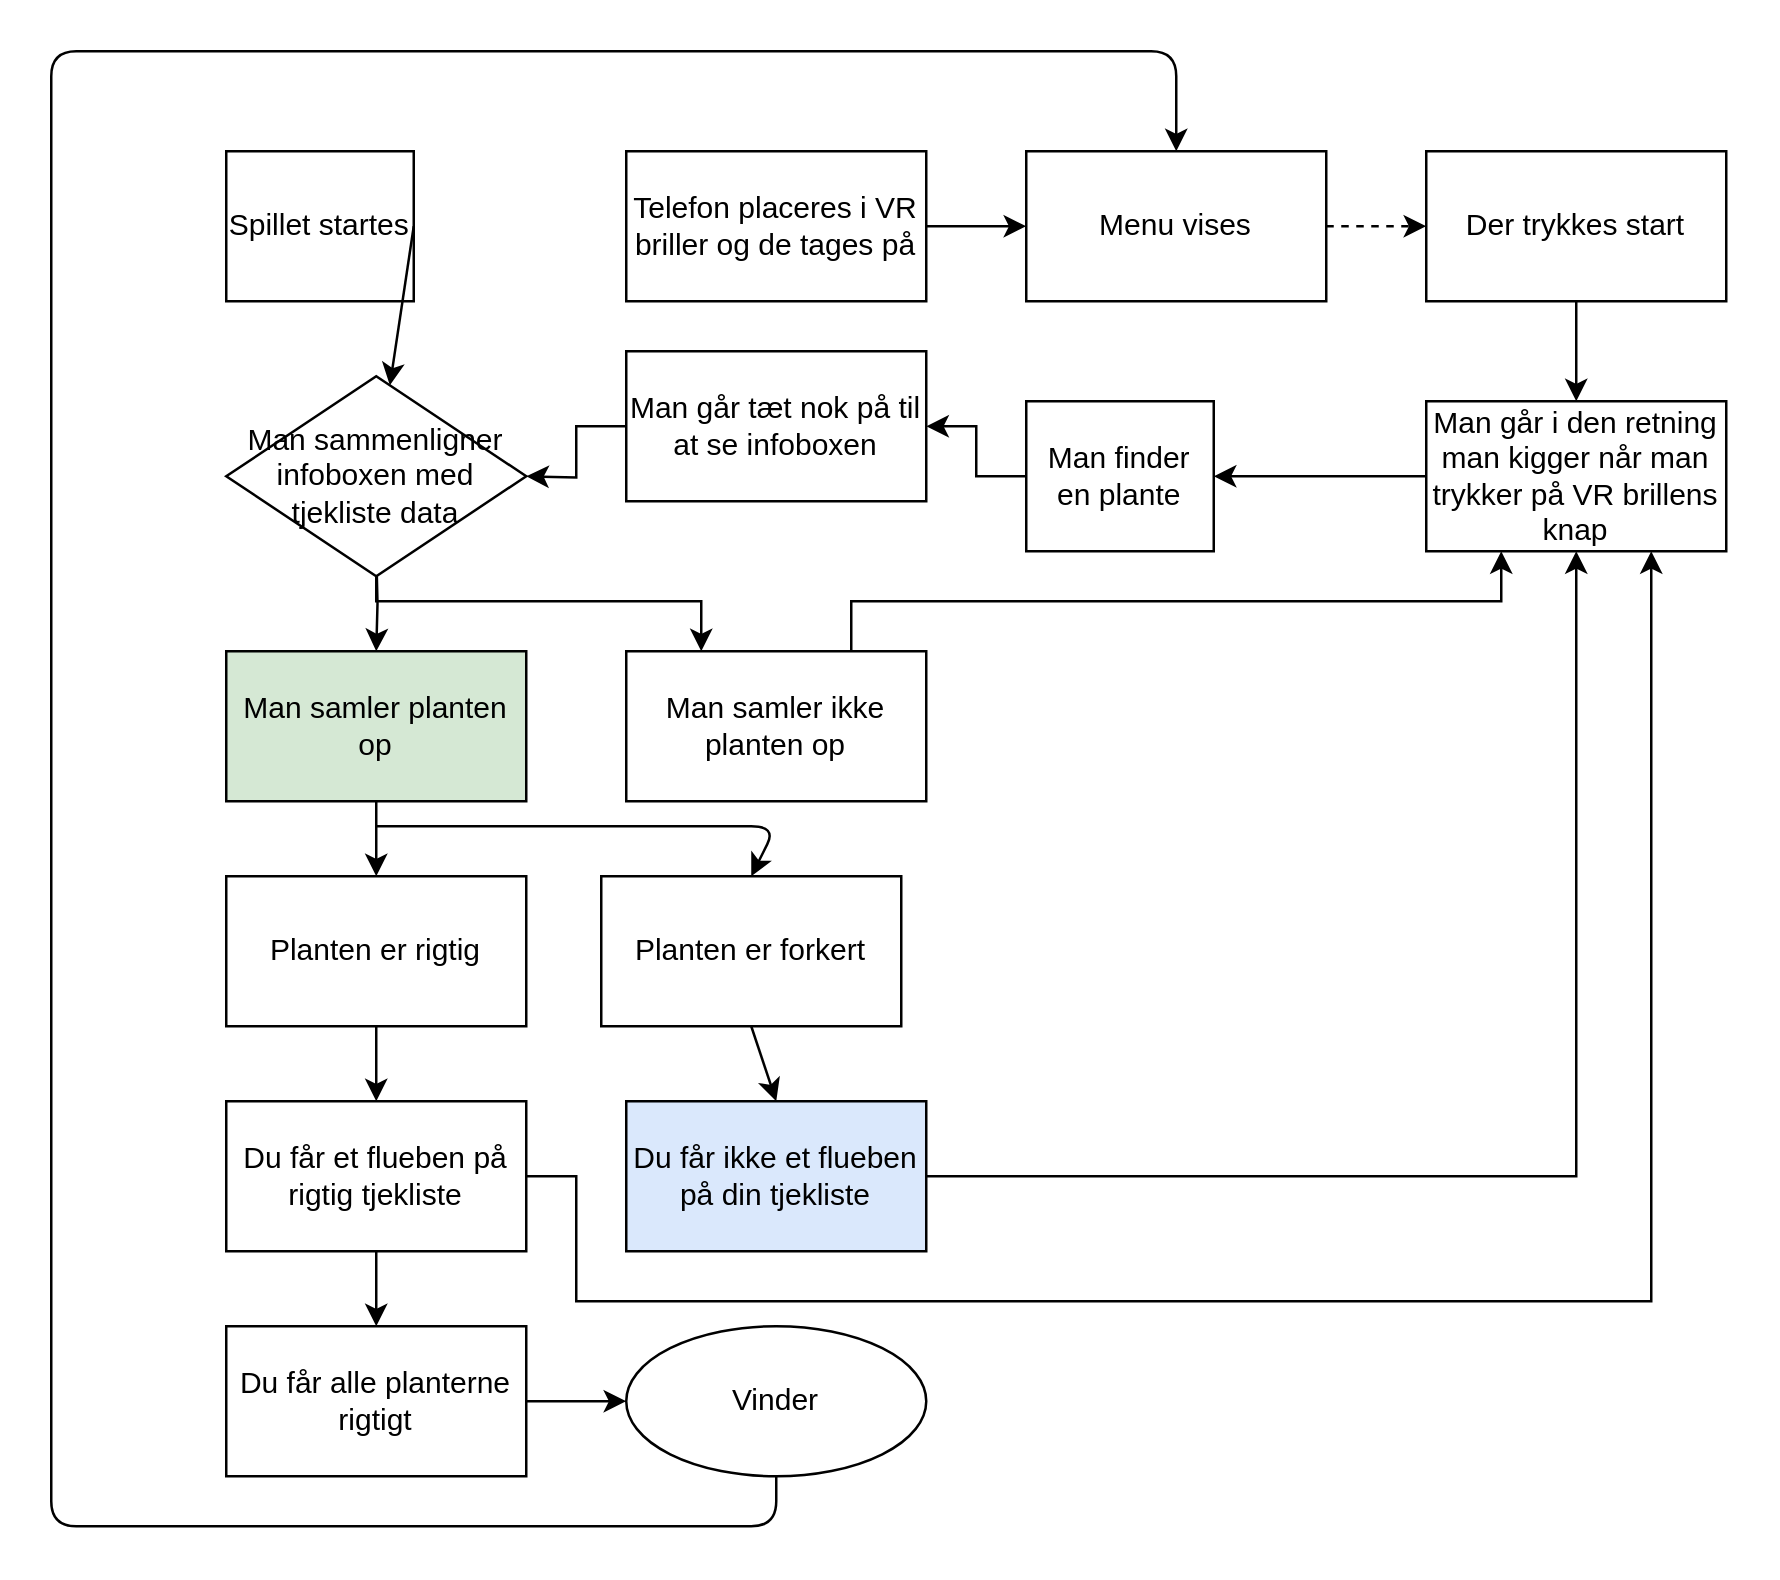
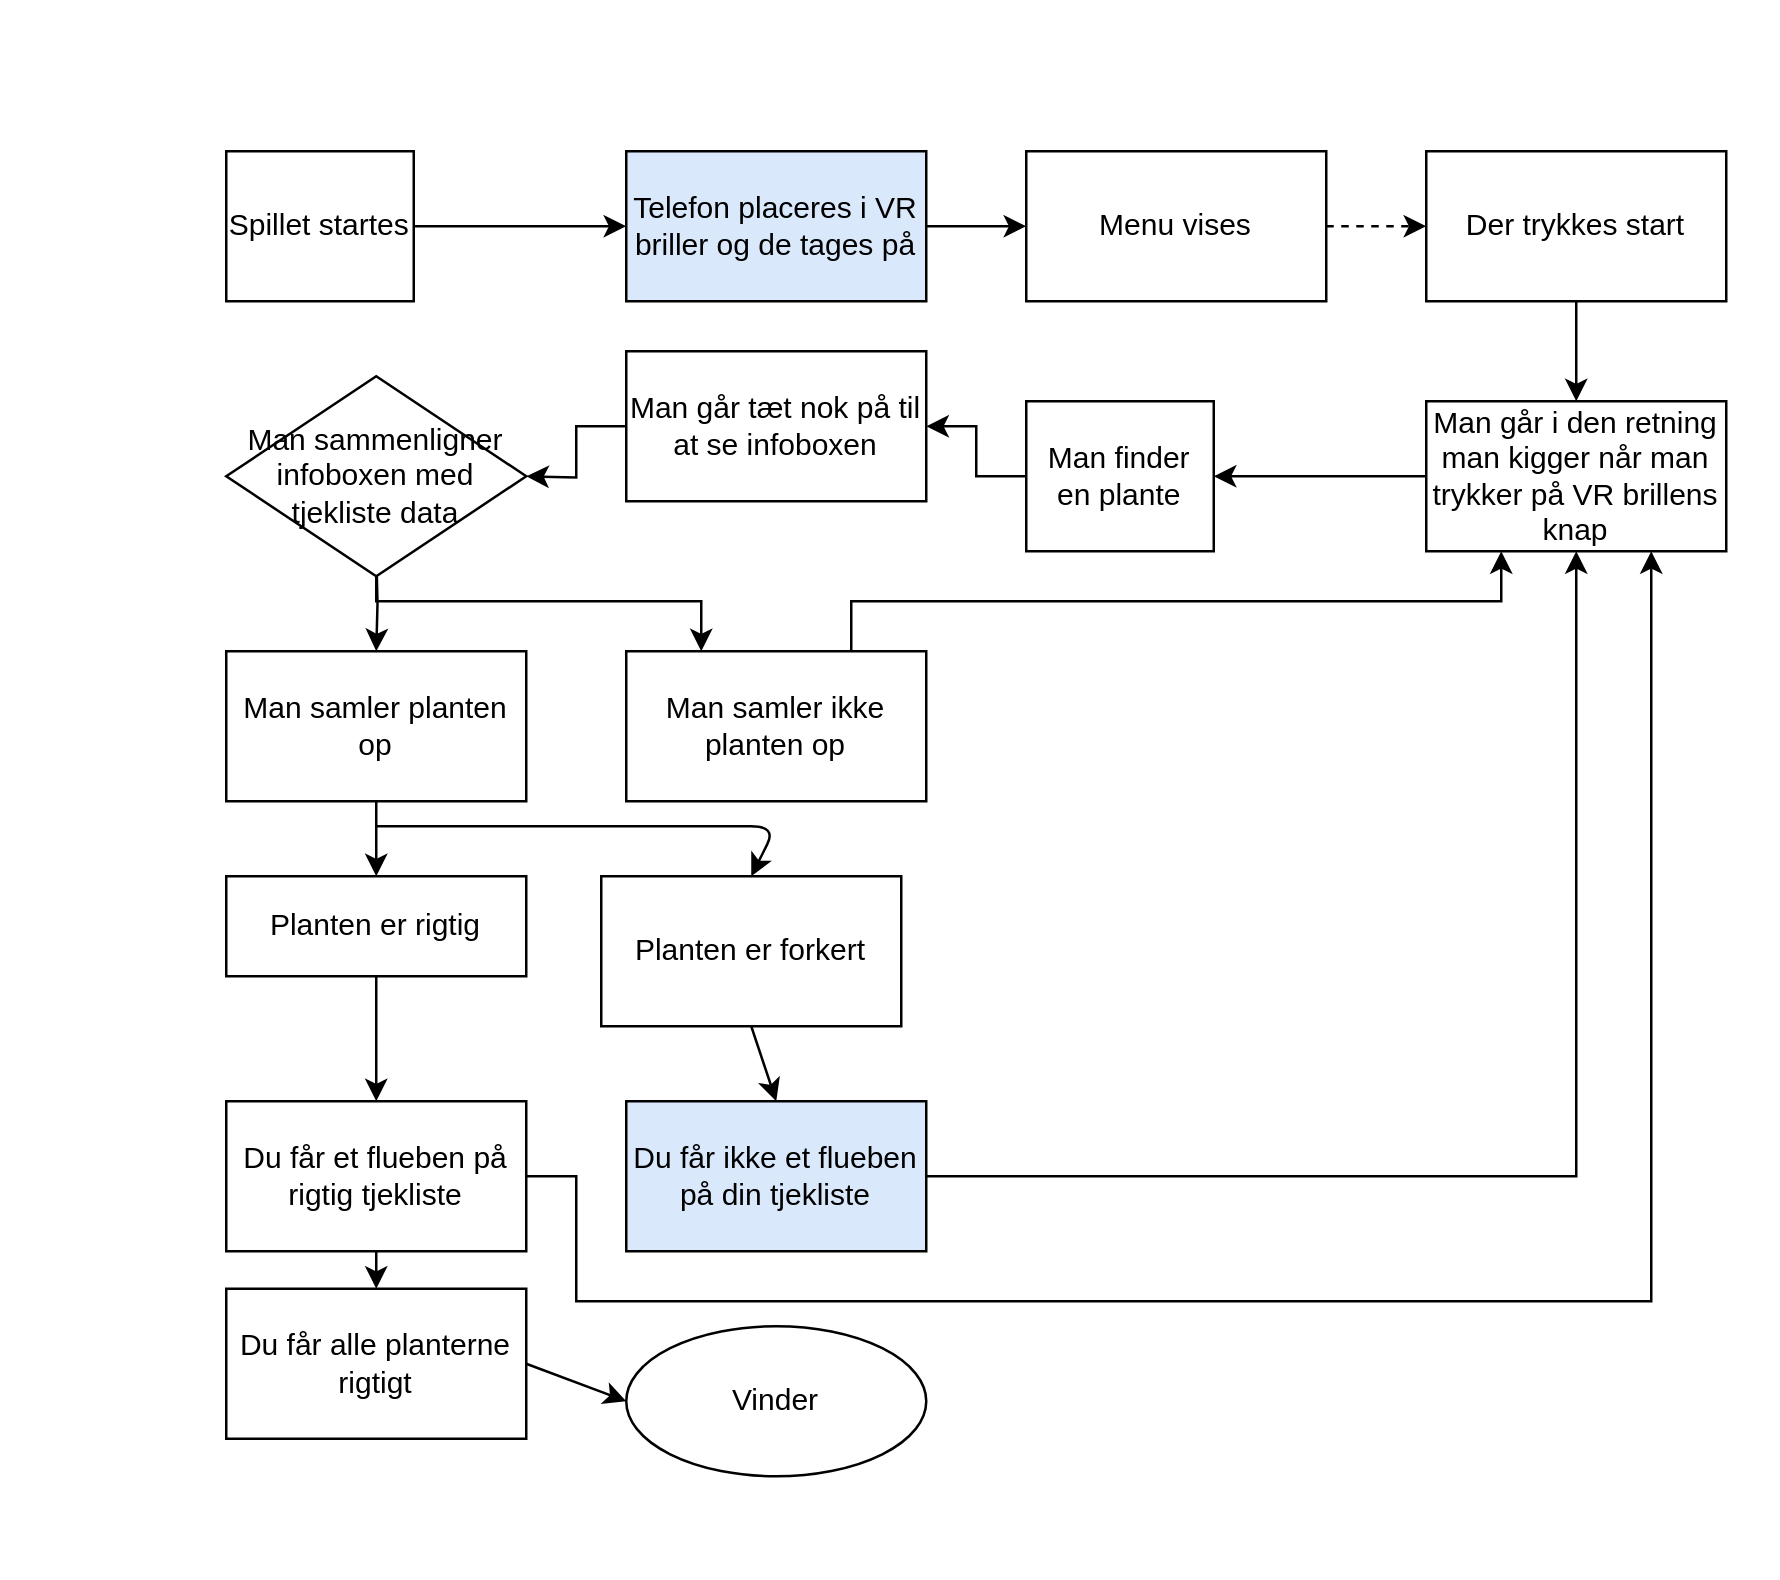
node "Telefon placeres i VR briller og de tages på": fillcolor #ffffff -> #dae8fc
edge "Spillet startes" -> "Man sammenligner infoboxen med tjekliste data": now "Spillet startes" -> "Telefon placeres i VR briller og de tages på"
edge "Vinder" -> "Menu vises": removed
node "Man samler planten op": fillcolor #d5e8d4 -> #ffffff
node "Planten er rigtig": size 300x150 -> 300x100
node "Du får alle planterne rigtigt": moved (376, 1401) -> (376, 1364)
